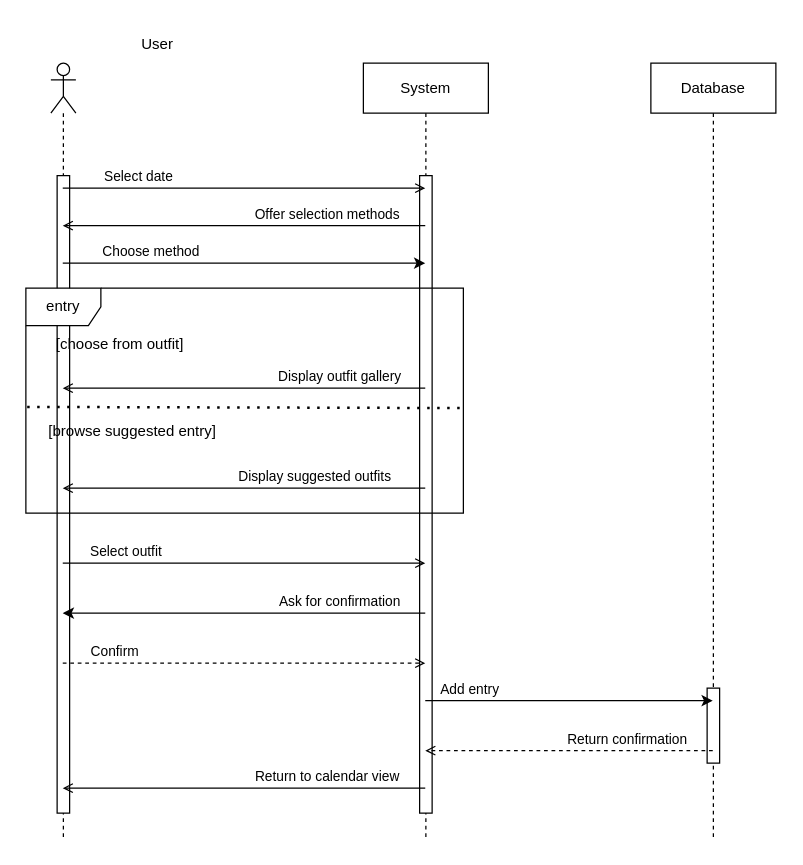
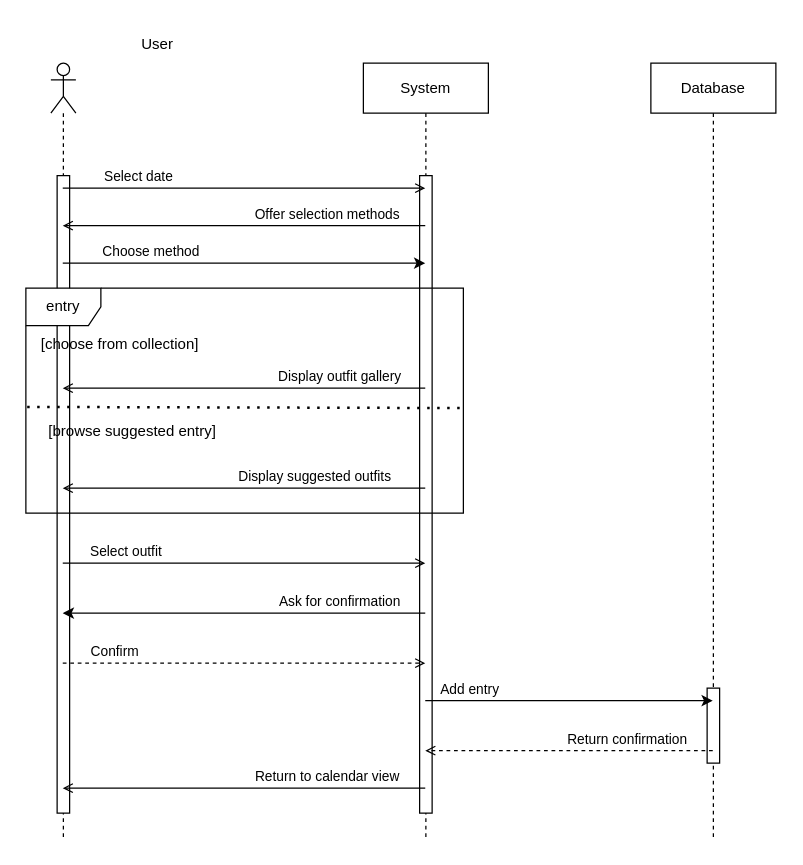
node "[choose from outfit]": label "[choose from outfit]" -> "[choose from collection]"
